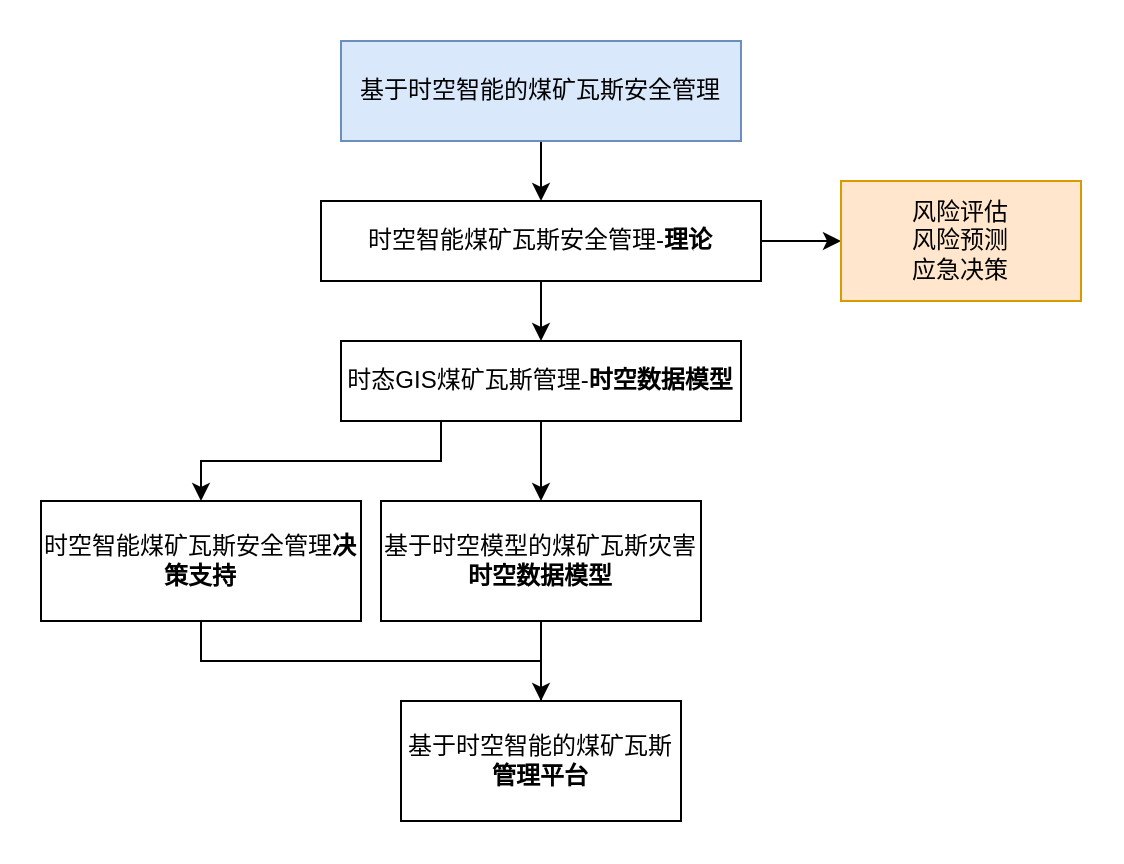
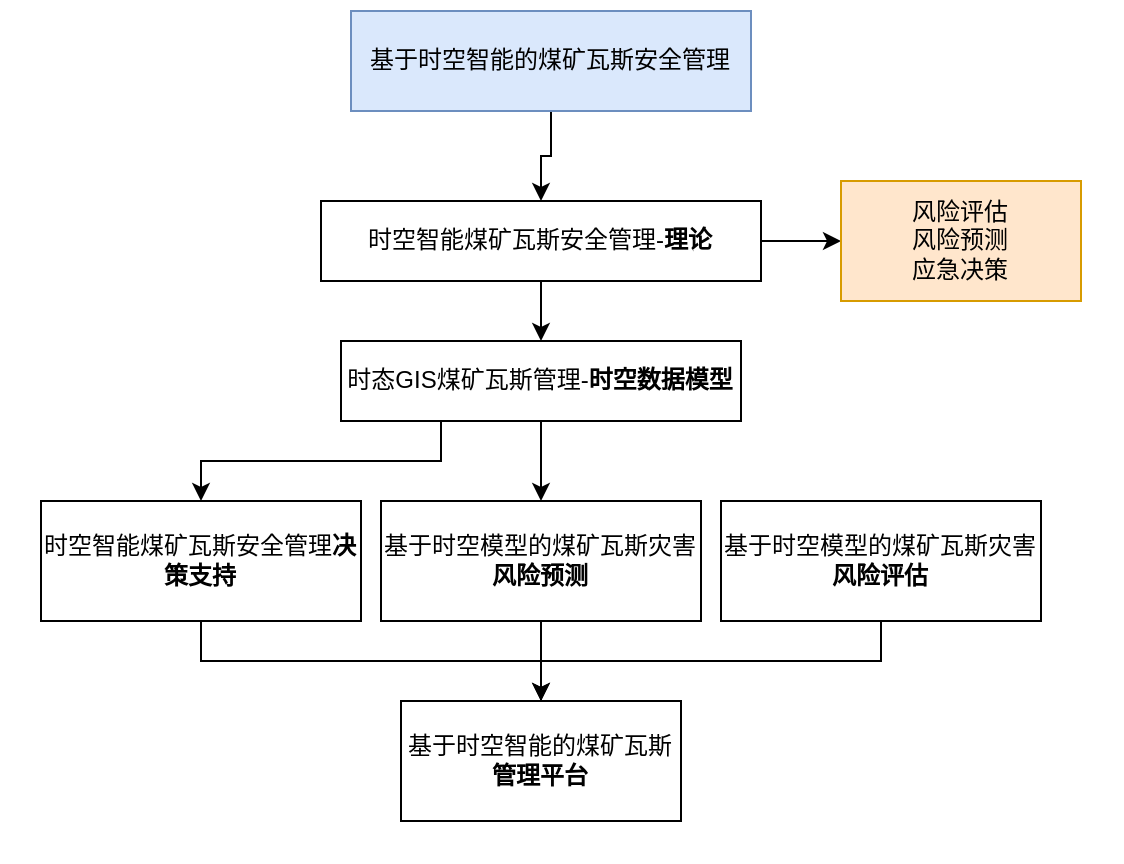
node "基于时空智能的煤矿瓦斯安全管理": moved (541, 91) -> (551, 61)
node "基于时空模型的煤矿瓦斯灾害时空数据模型": label "基于时空模型的煤矿瓦斯灾害时空数据模型" -> "基于时空模型的煤矿瓦斯灾害风险预测"
node "基于时空模型的煤矿瓦斯灾害风险评估": added
edge "基于时空模型的煤矿瓦斯灾害风险评估" -> "基于时空智能的煤矿瓦斯管理平台": added
